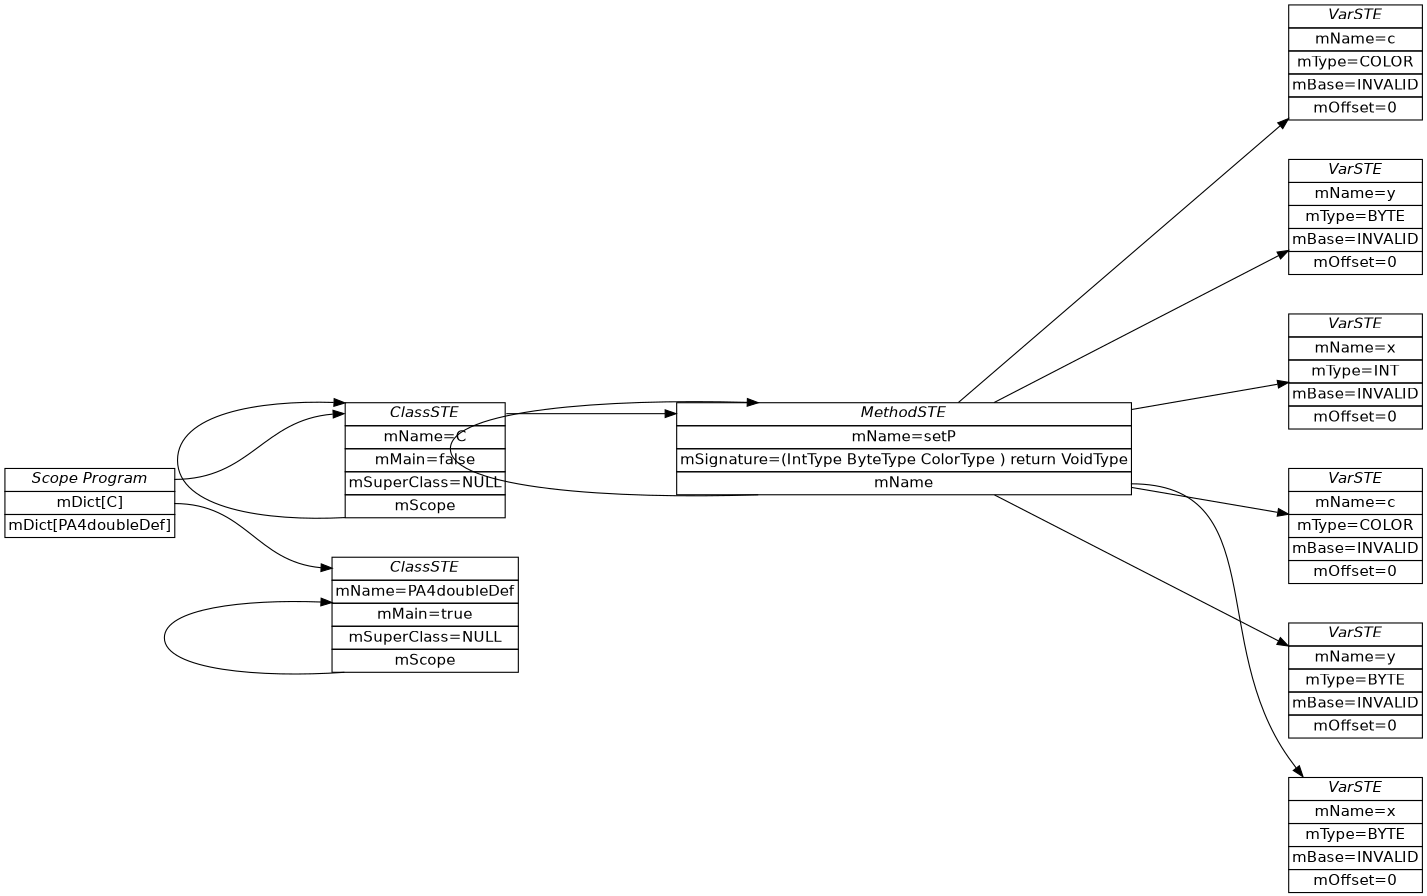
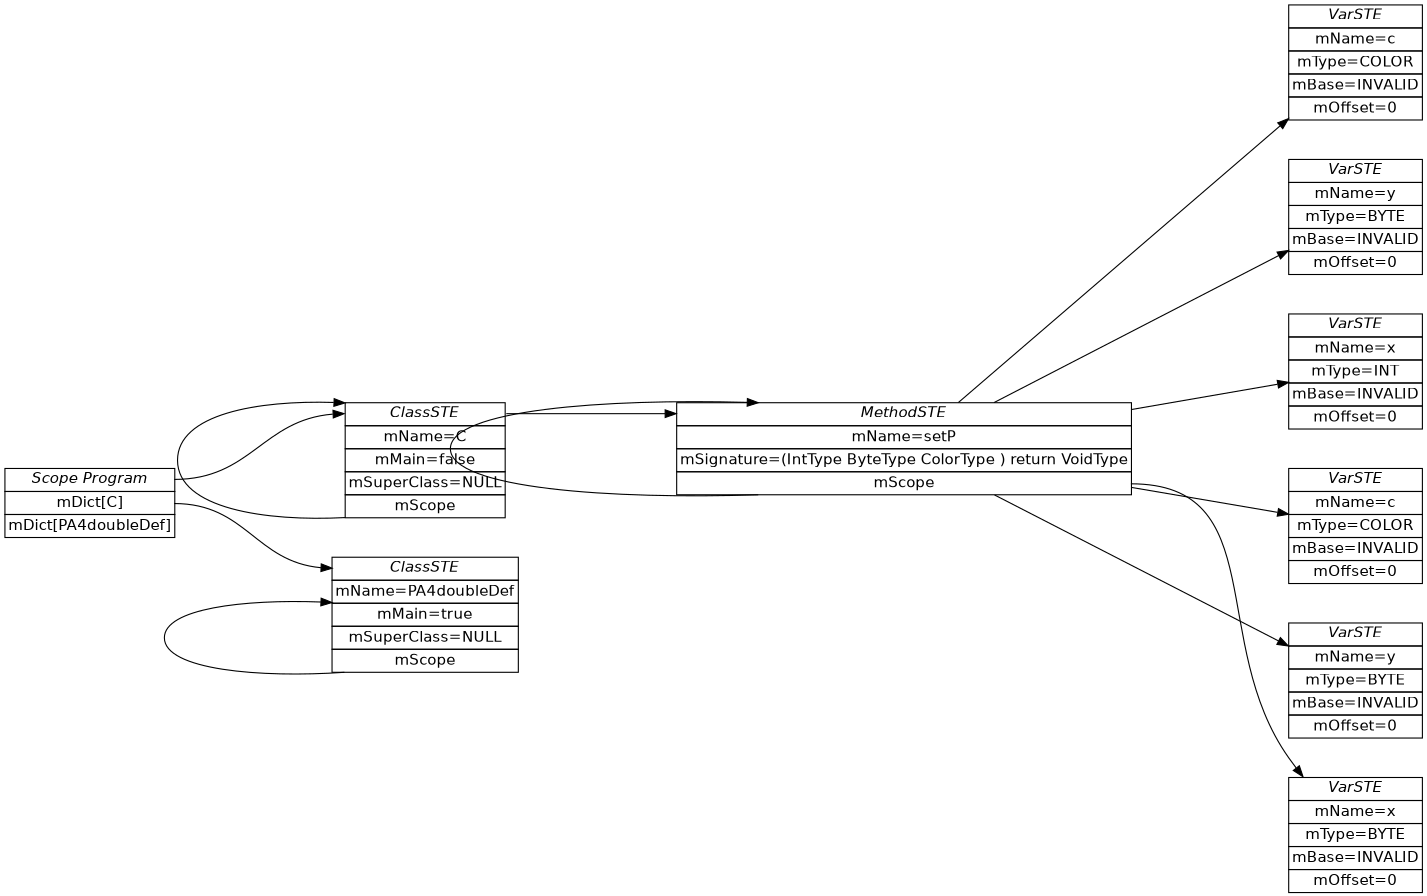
node "MethodSTE": text "mName" -> "mScope"
